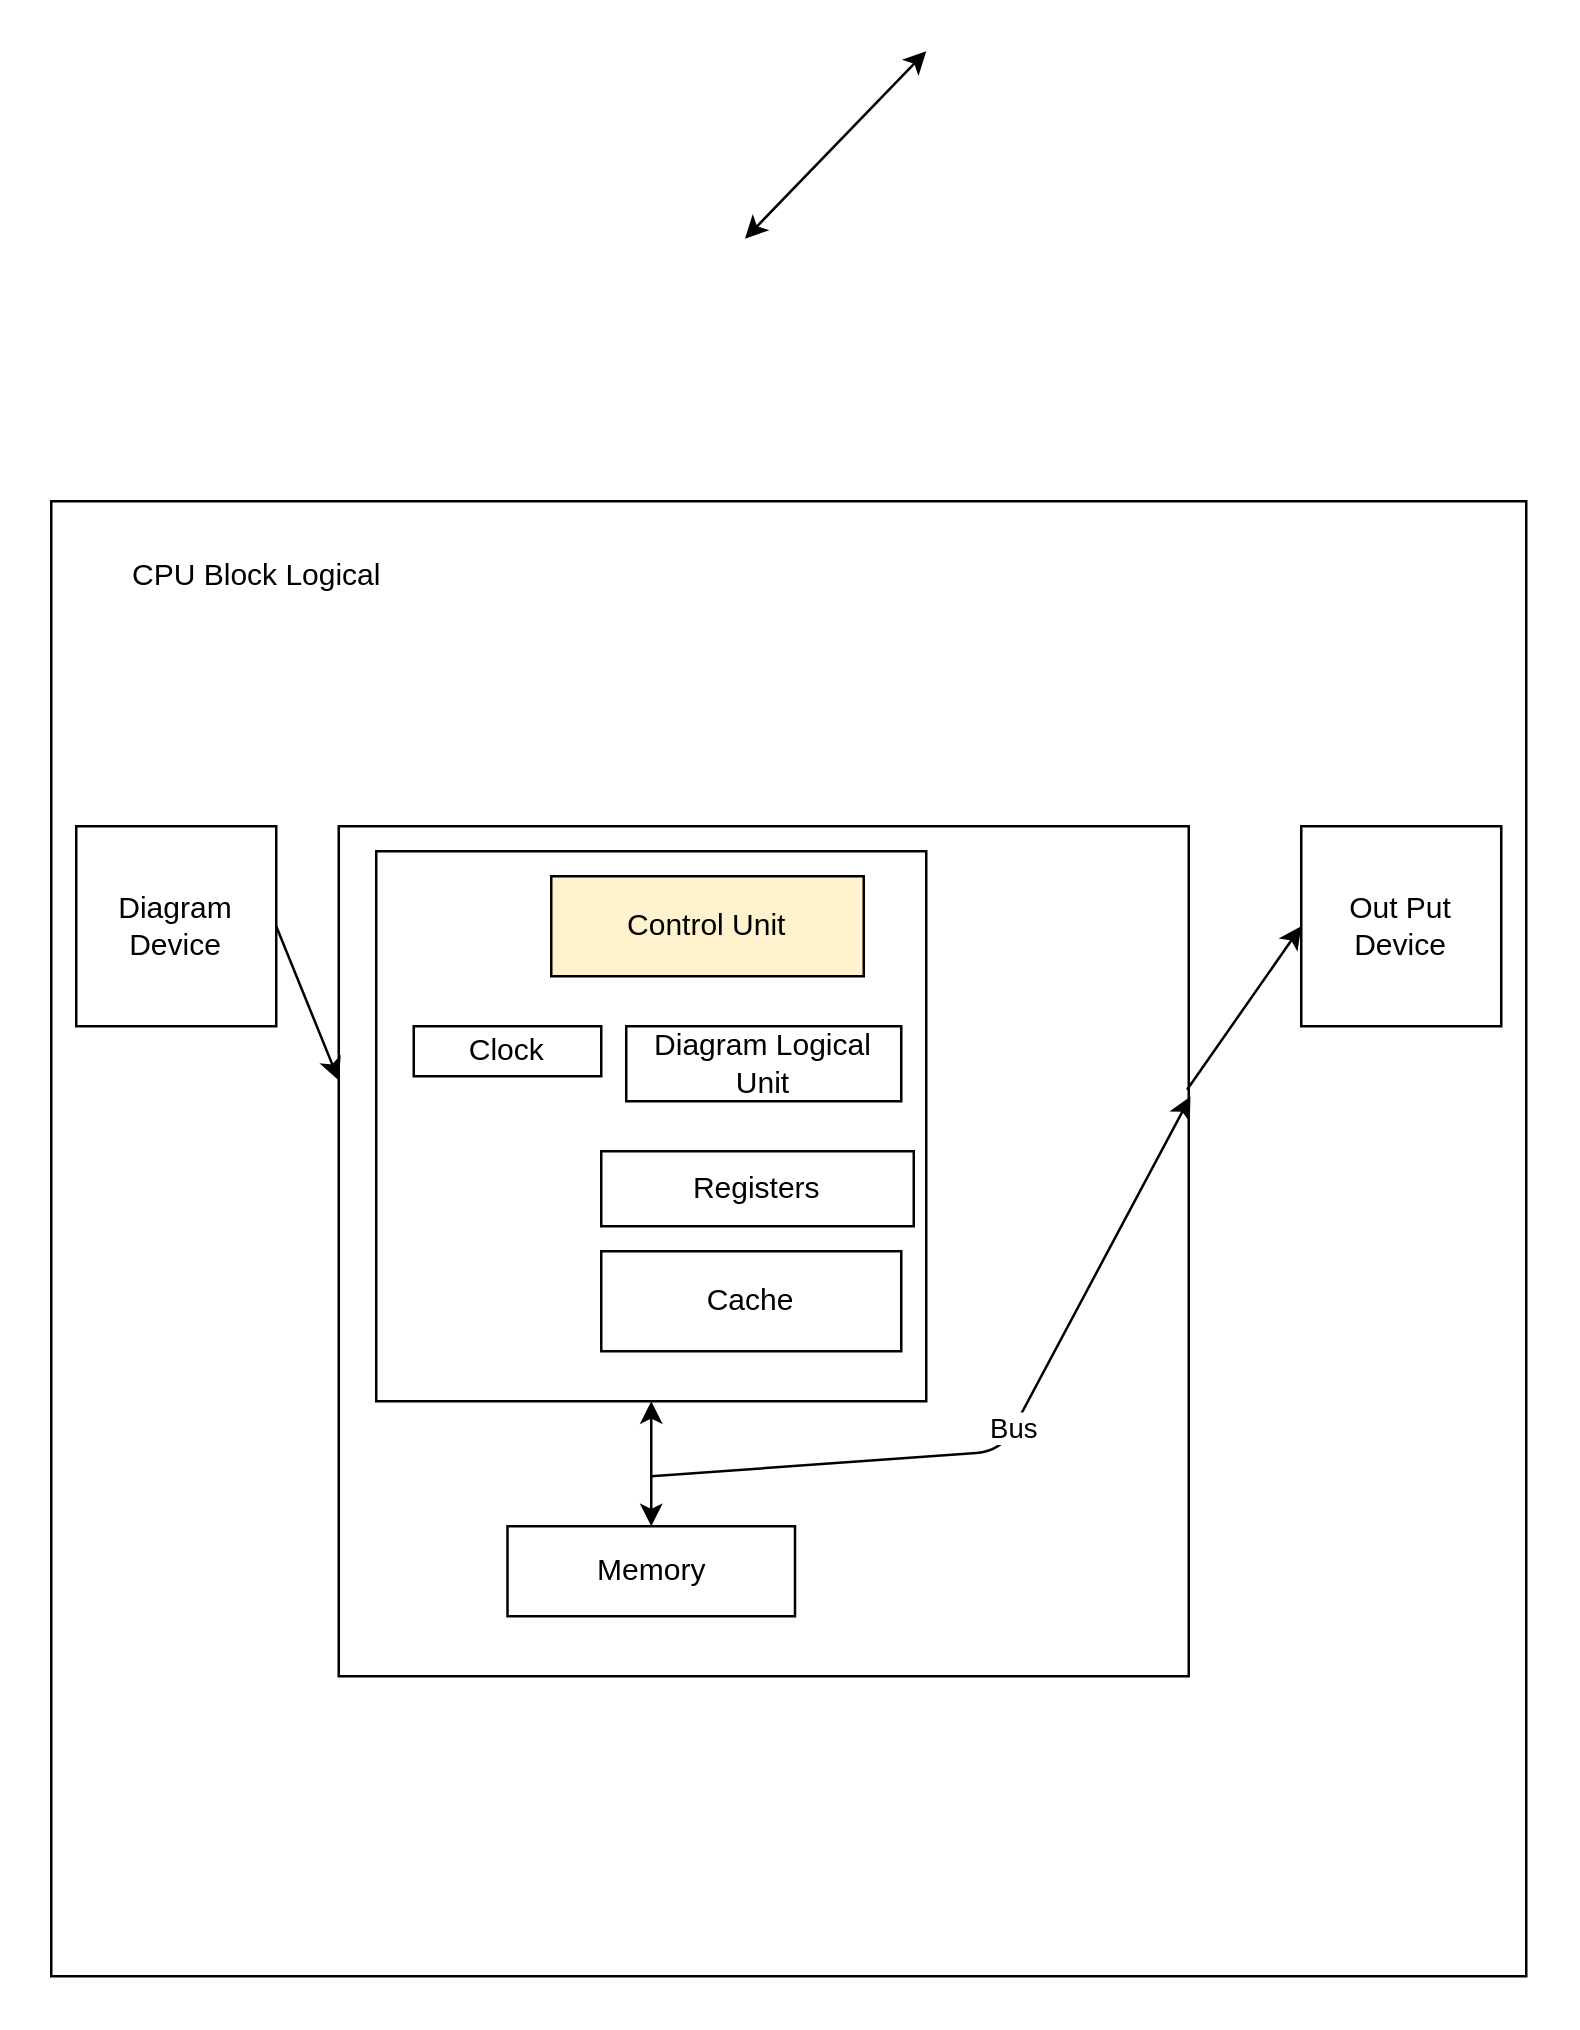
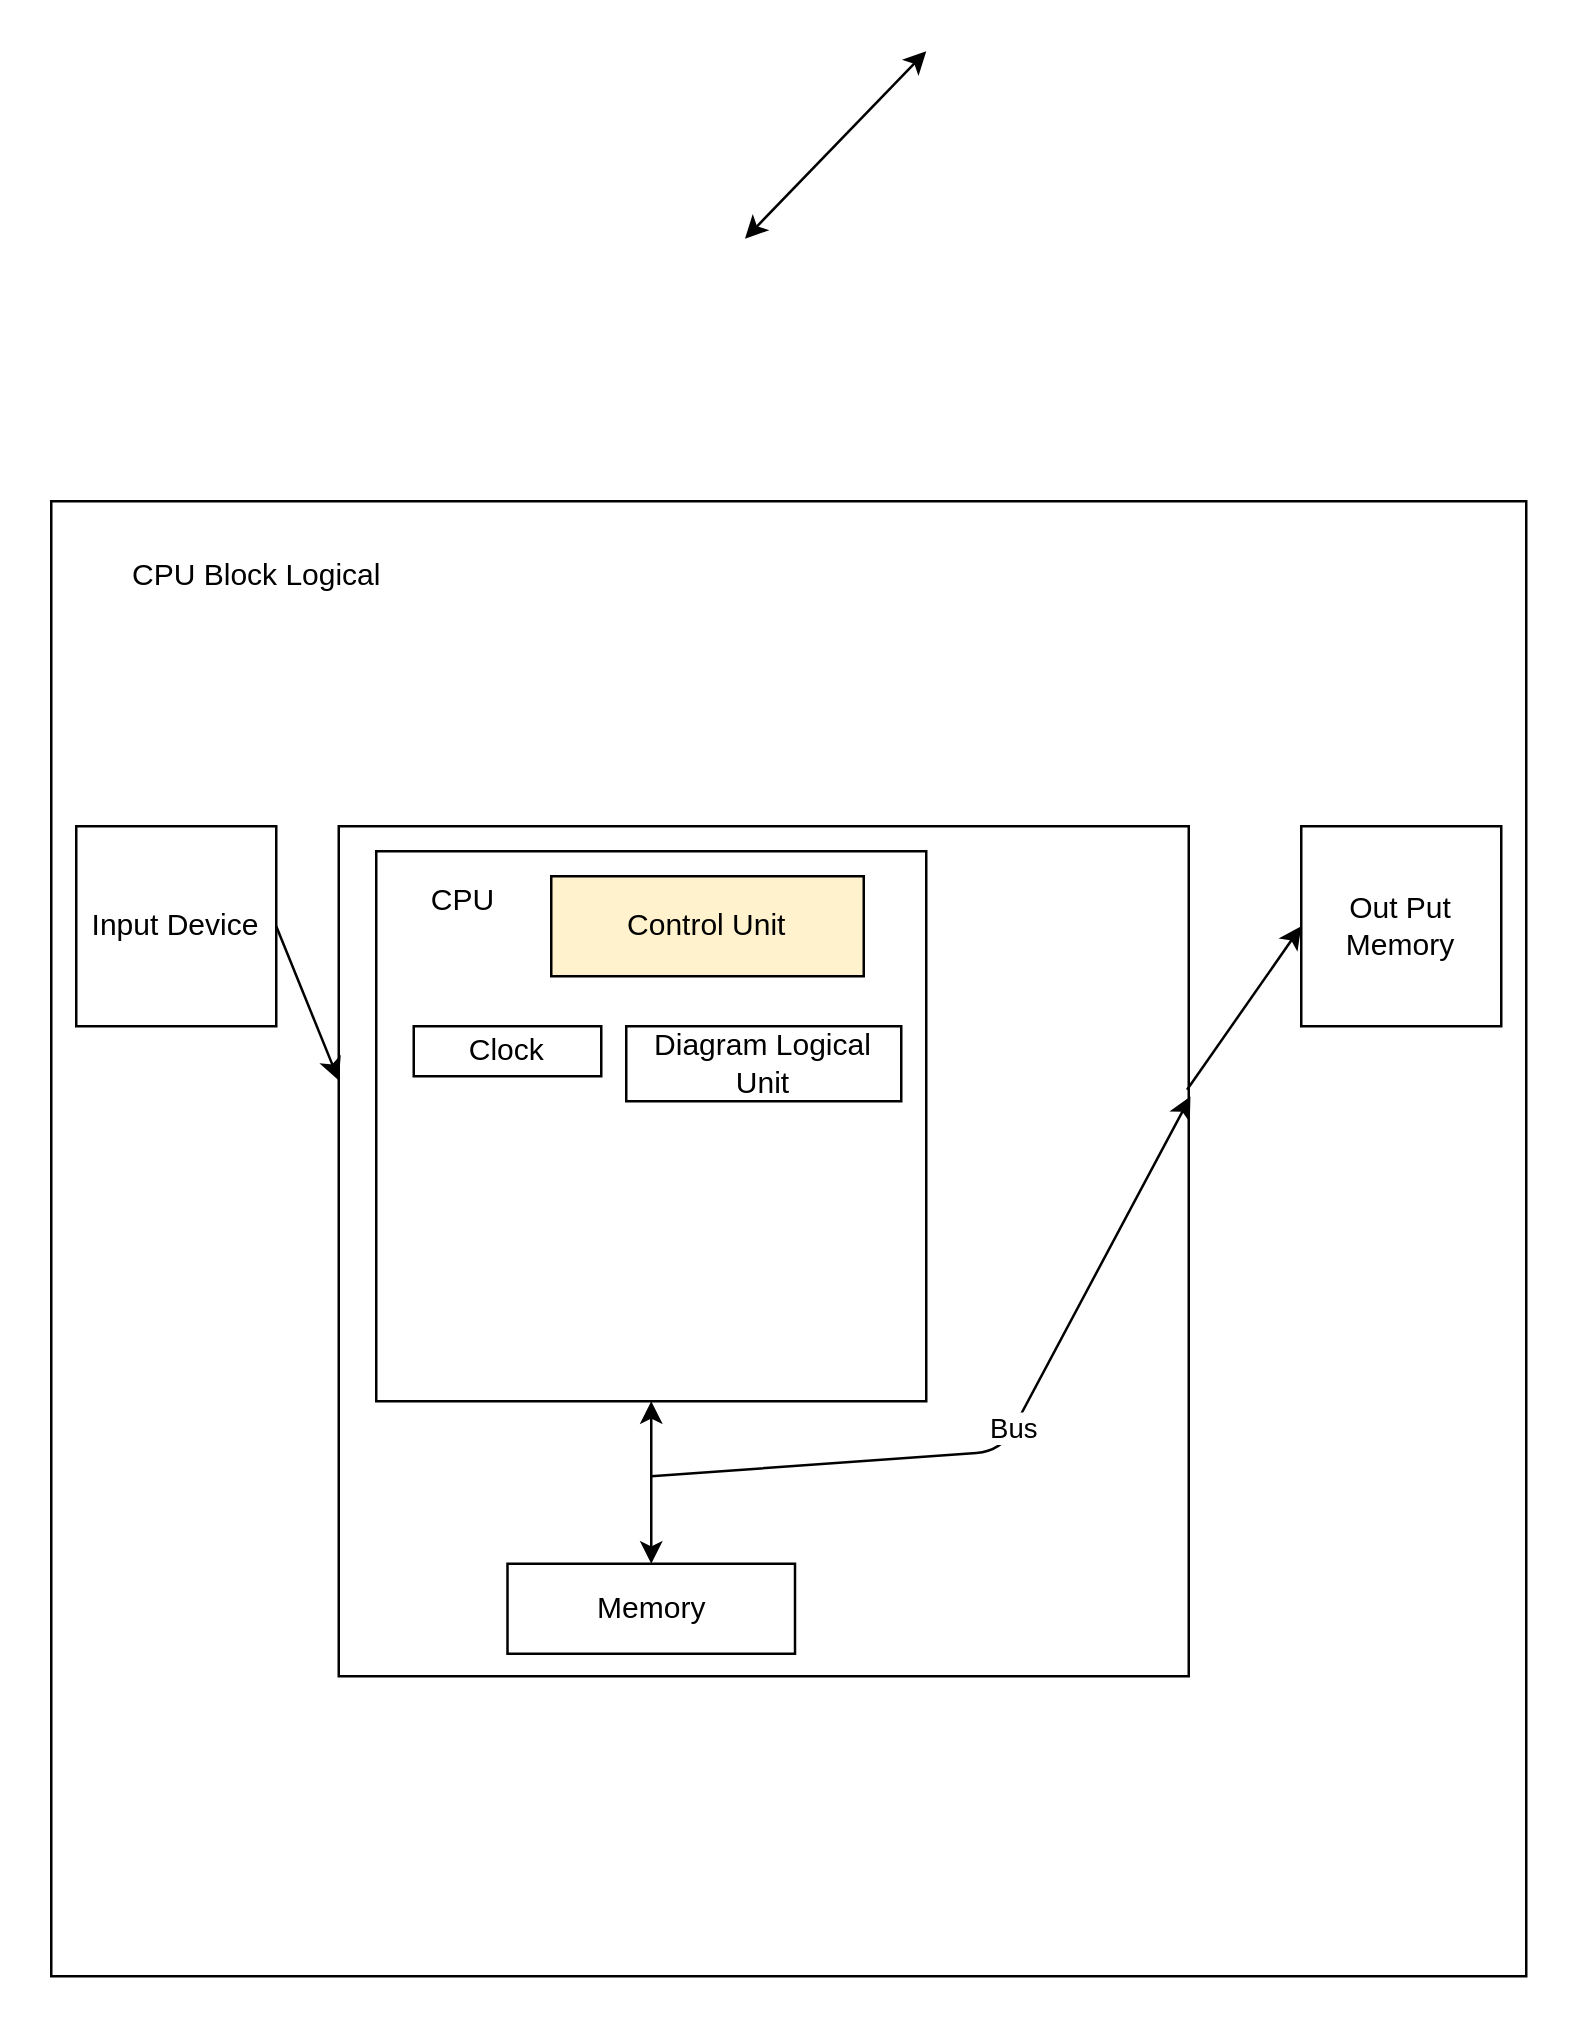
node "CPU": added
node "Diagram Device": label "Diagram Device" -> "Input Device"
node "Out Put Device": label "Out Put Device" -> "Out Put Memory"
node "Registers": removed
node "Cache": removed
node "Memory": moved (651, 1571) -> (651, 1609)
